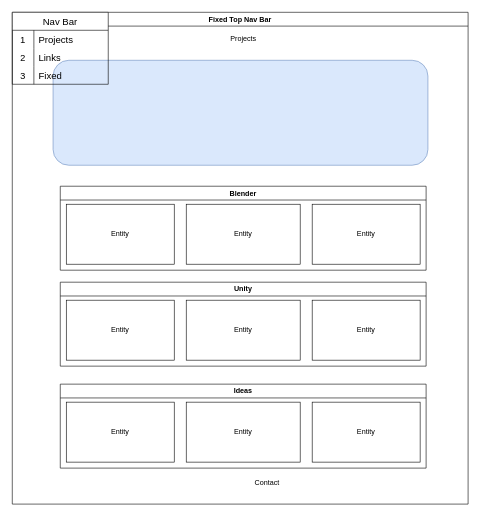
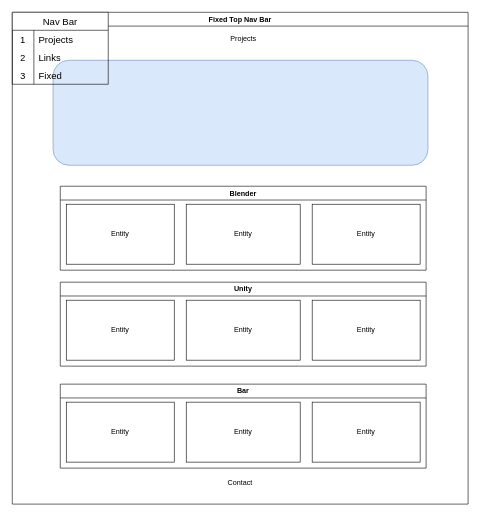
node "Ideas": label "Ideas" -> "Bar"
node "Contact": moved (267, 483) -> (240, 483)
